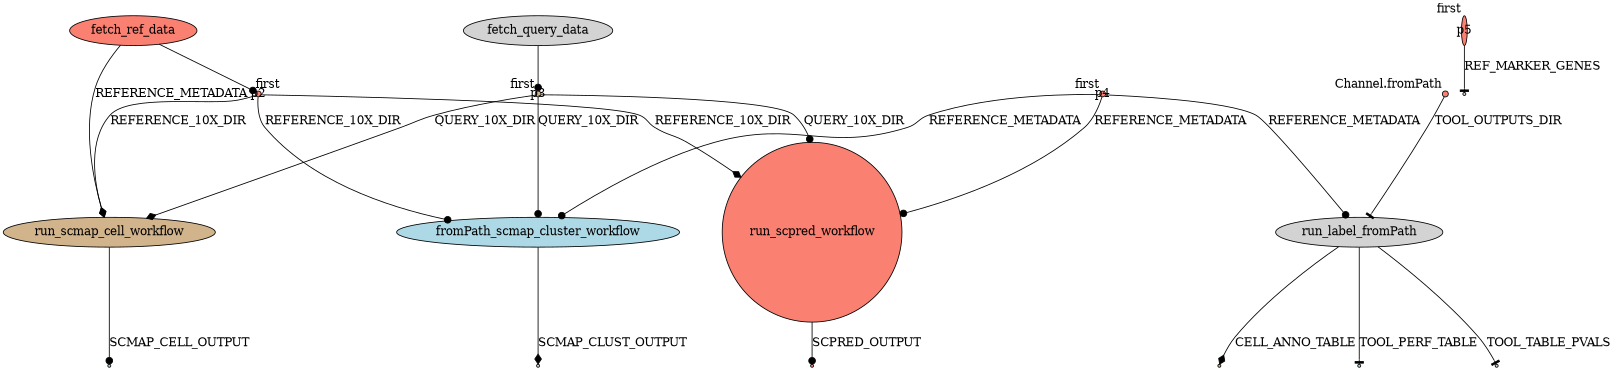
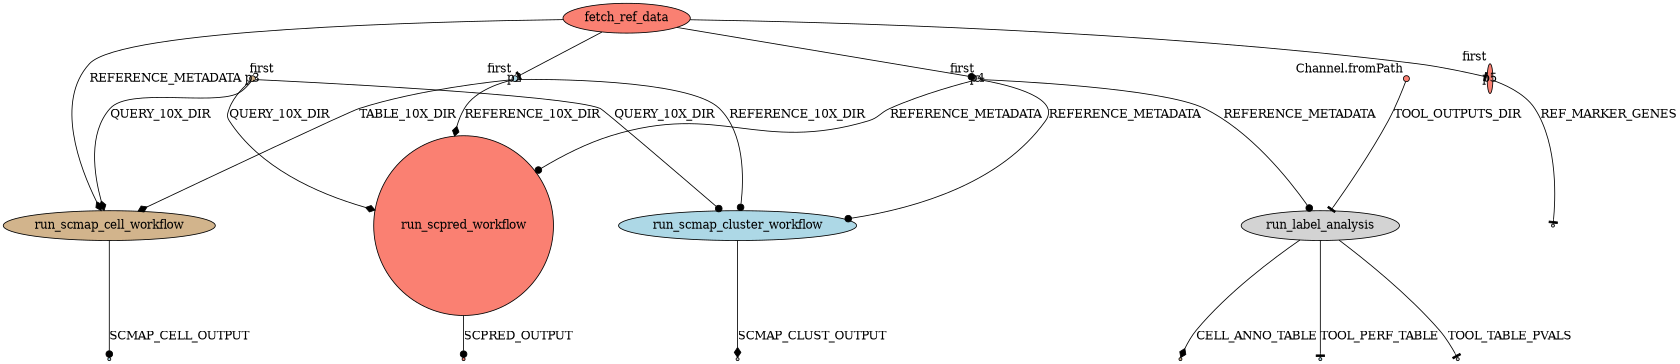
node "fetch_query_data": removed
edge "fetch_ref_data" -> "p5 first": added
edge "fetch_ref_data" -> "p4 first": added
edge "fetch_ref_data" -> "p2 first": arrowhead dot -> tee
node "p2 first": fillcolor salmon -> lightblue
node "p4 first": fillcolor salmon -> lightgrey
edge "p3 first" -> "run_scpred_workflow": arrowhead dot -> diamond
edge "p2 first" -> "run_scmap_cell_workflow": label "REFERENCE_10X_DIR" -> "TABLE_10X_DIR"
node "fromPath_scmap_cluster_workflow": label "fromPath_scmap_cluster_workflow" -> "run_scmap_cluster_workflow"
node "run_label_fromPath": label "run_label_fromPath" -> "run_label_analysis"
